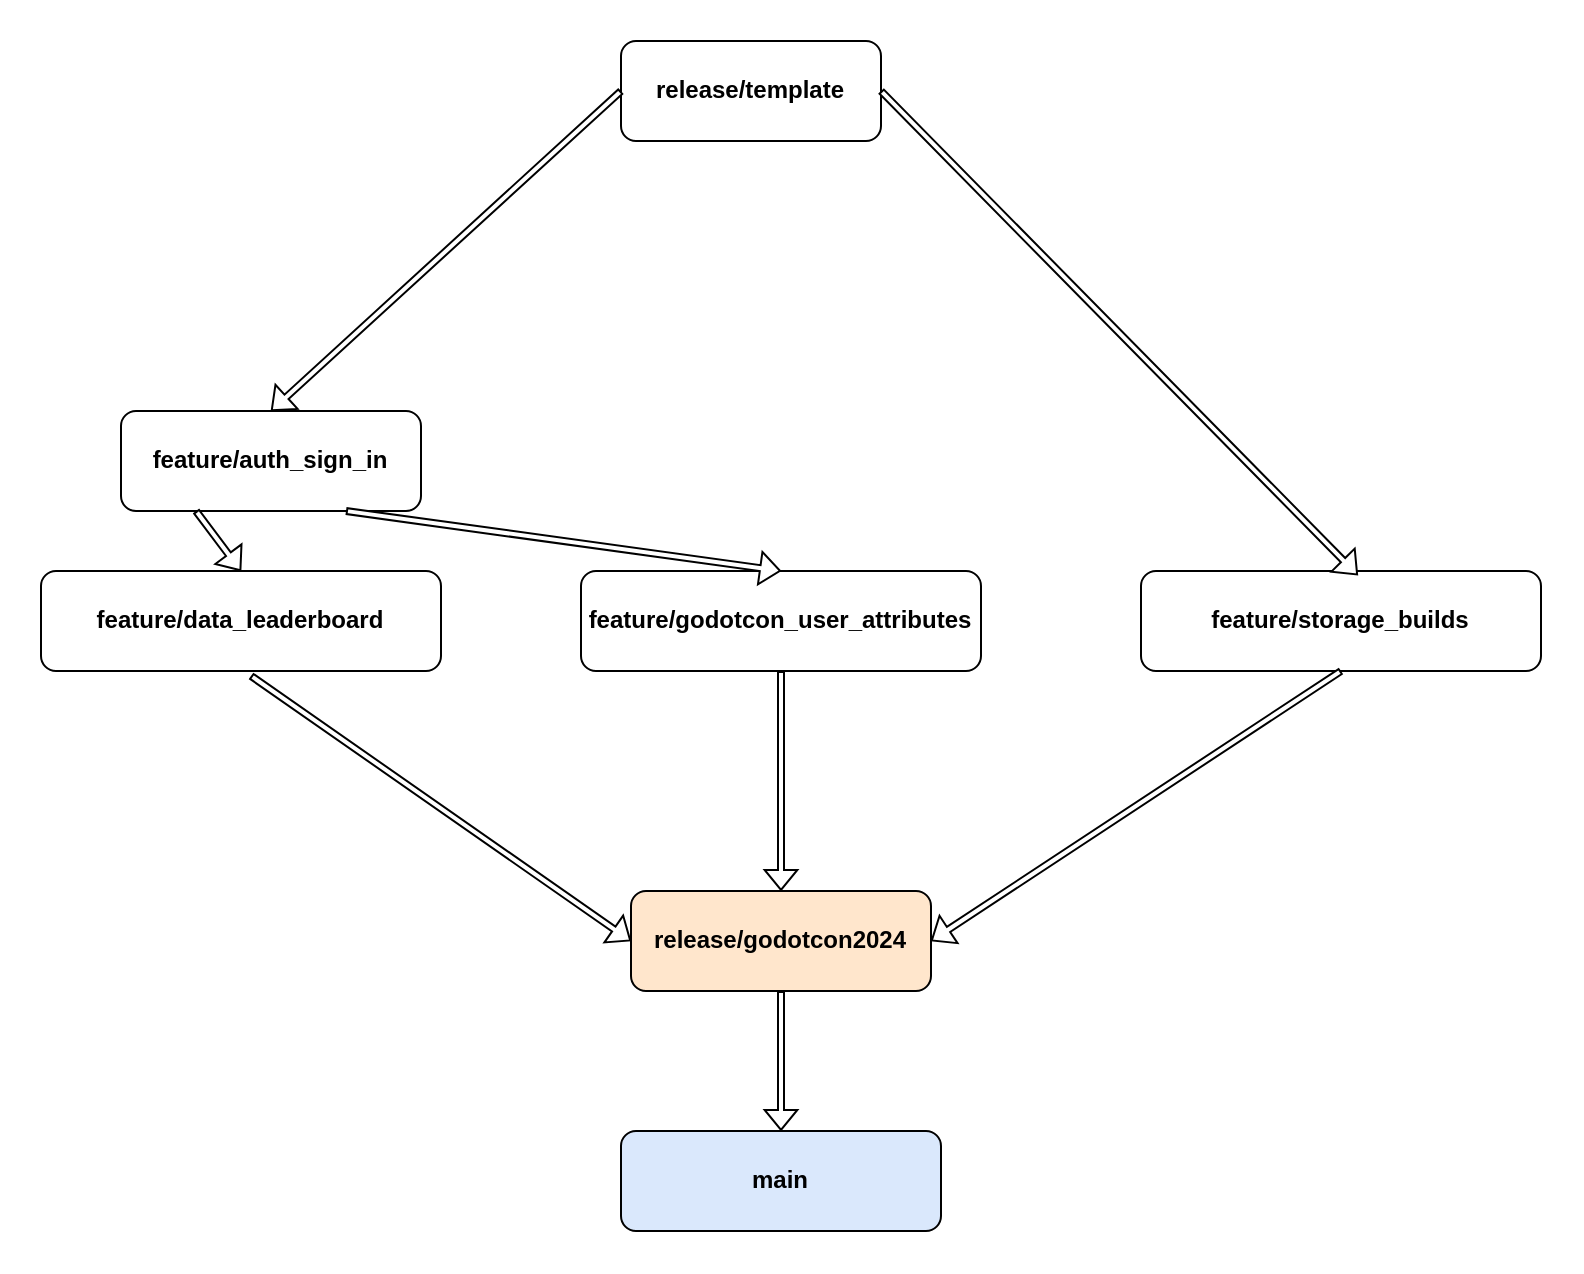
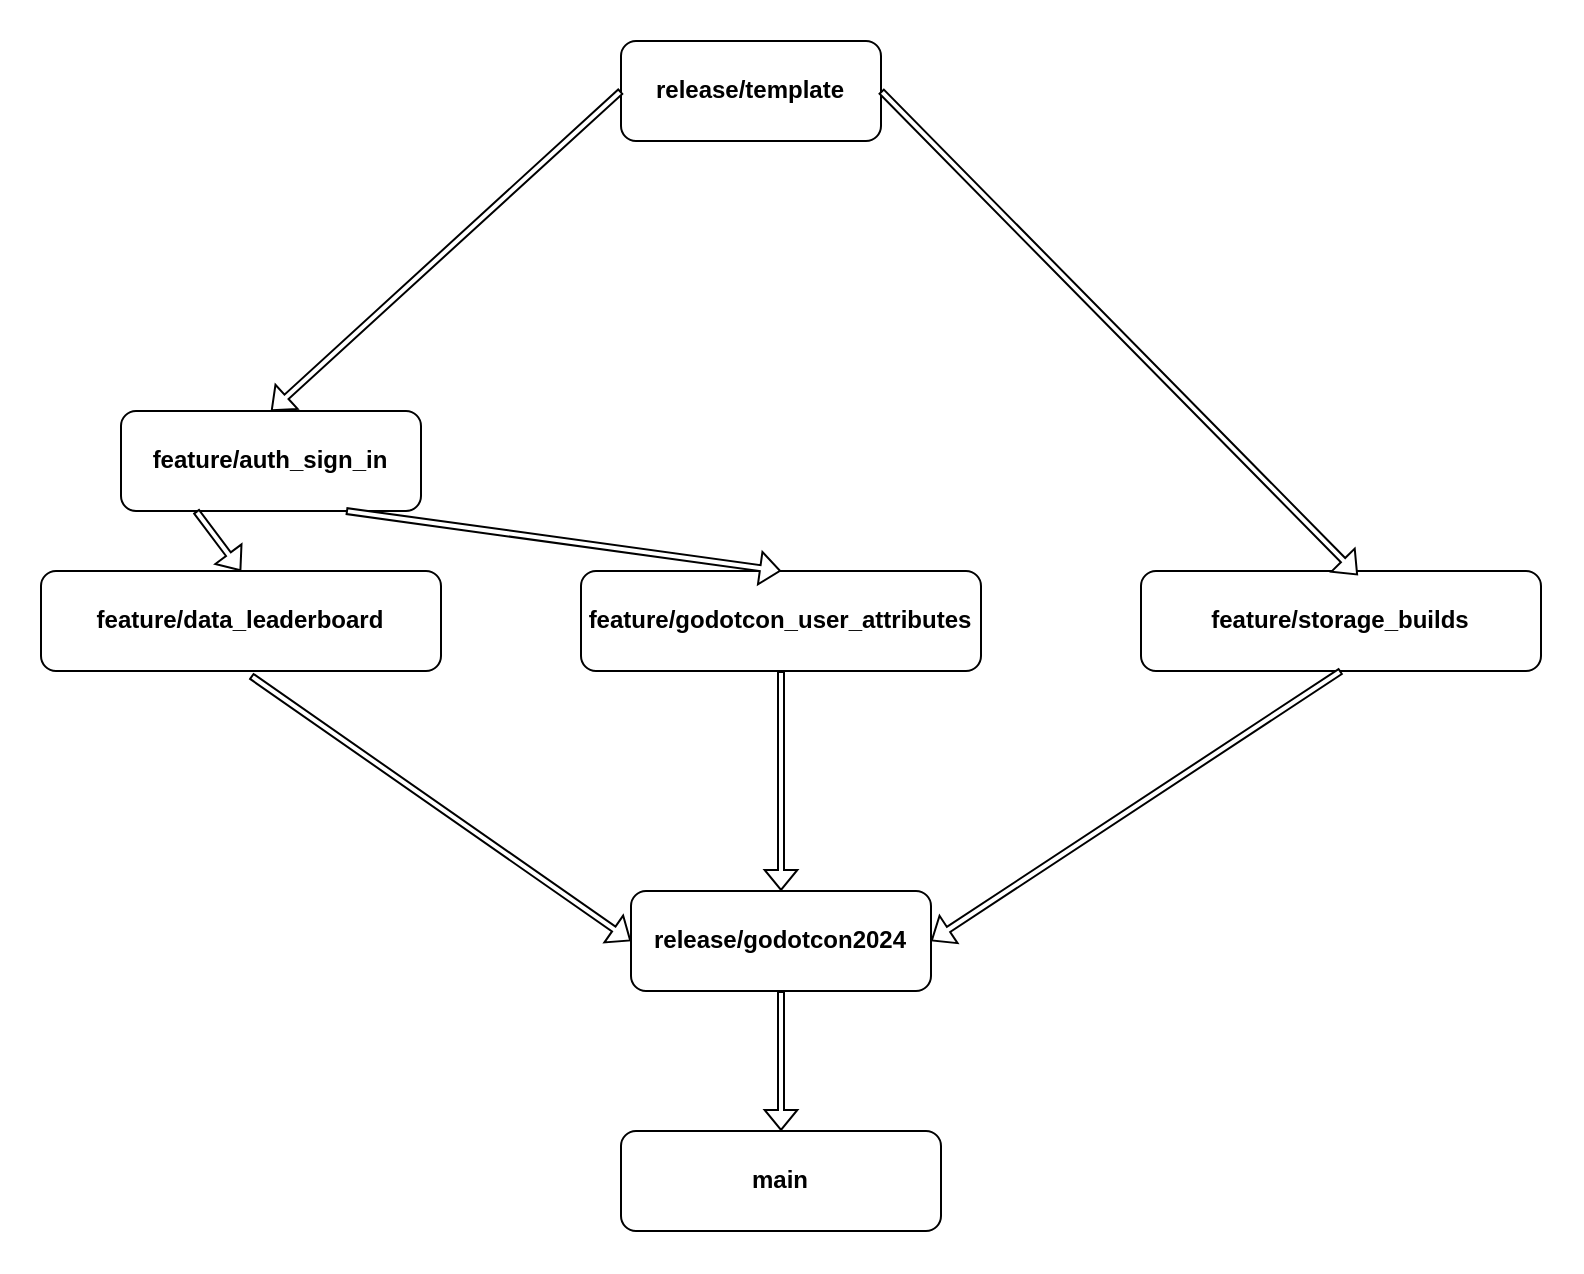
node "release/godotcon2024": fillcolor #ffe6cc -> #ffffff
node "main": fillcolor #dae8fc -> #ffffff
